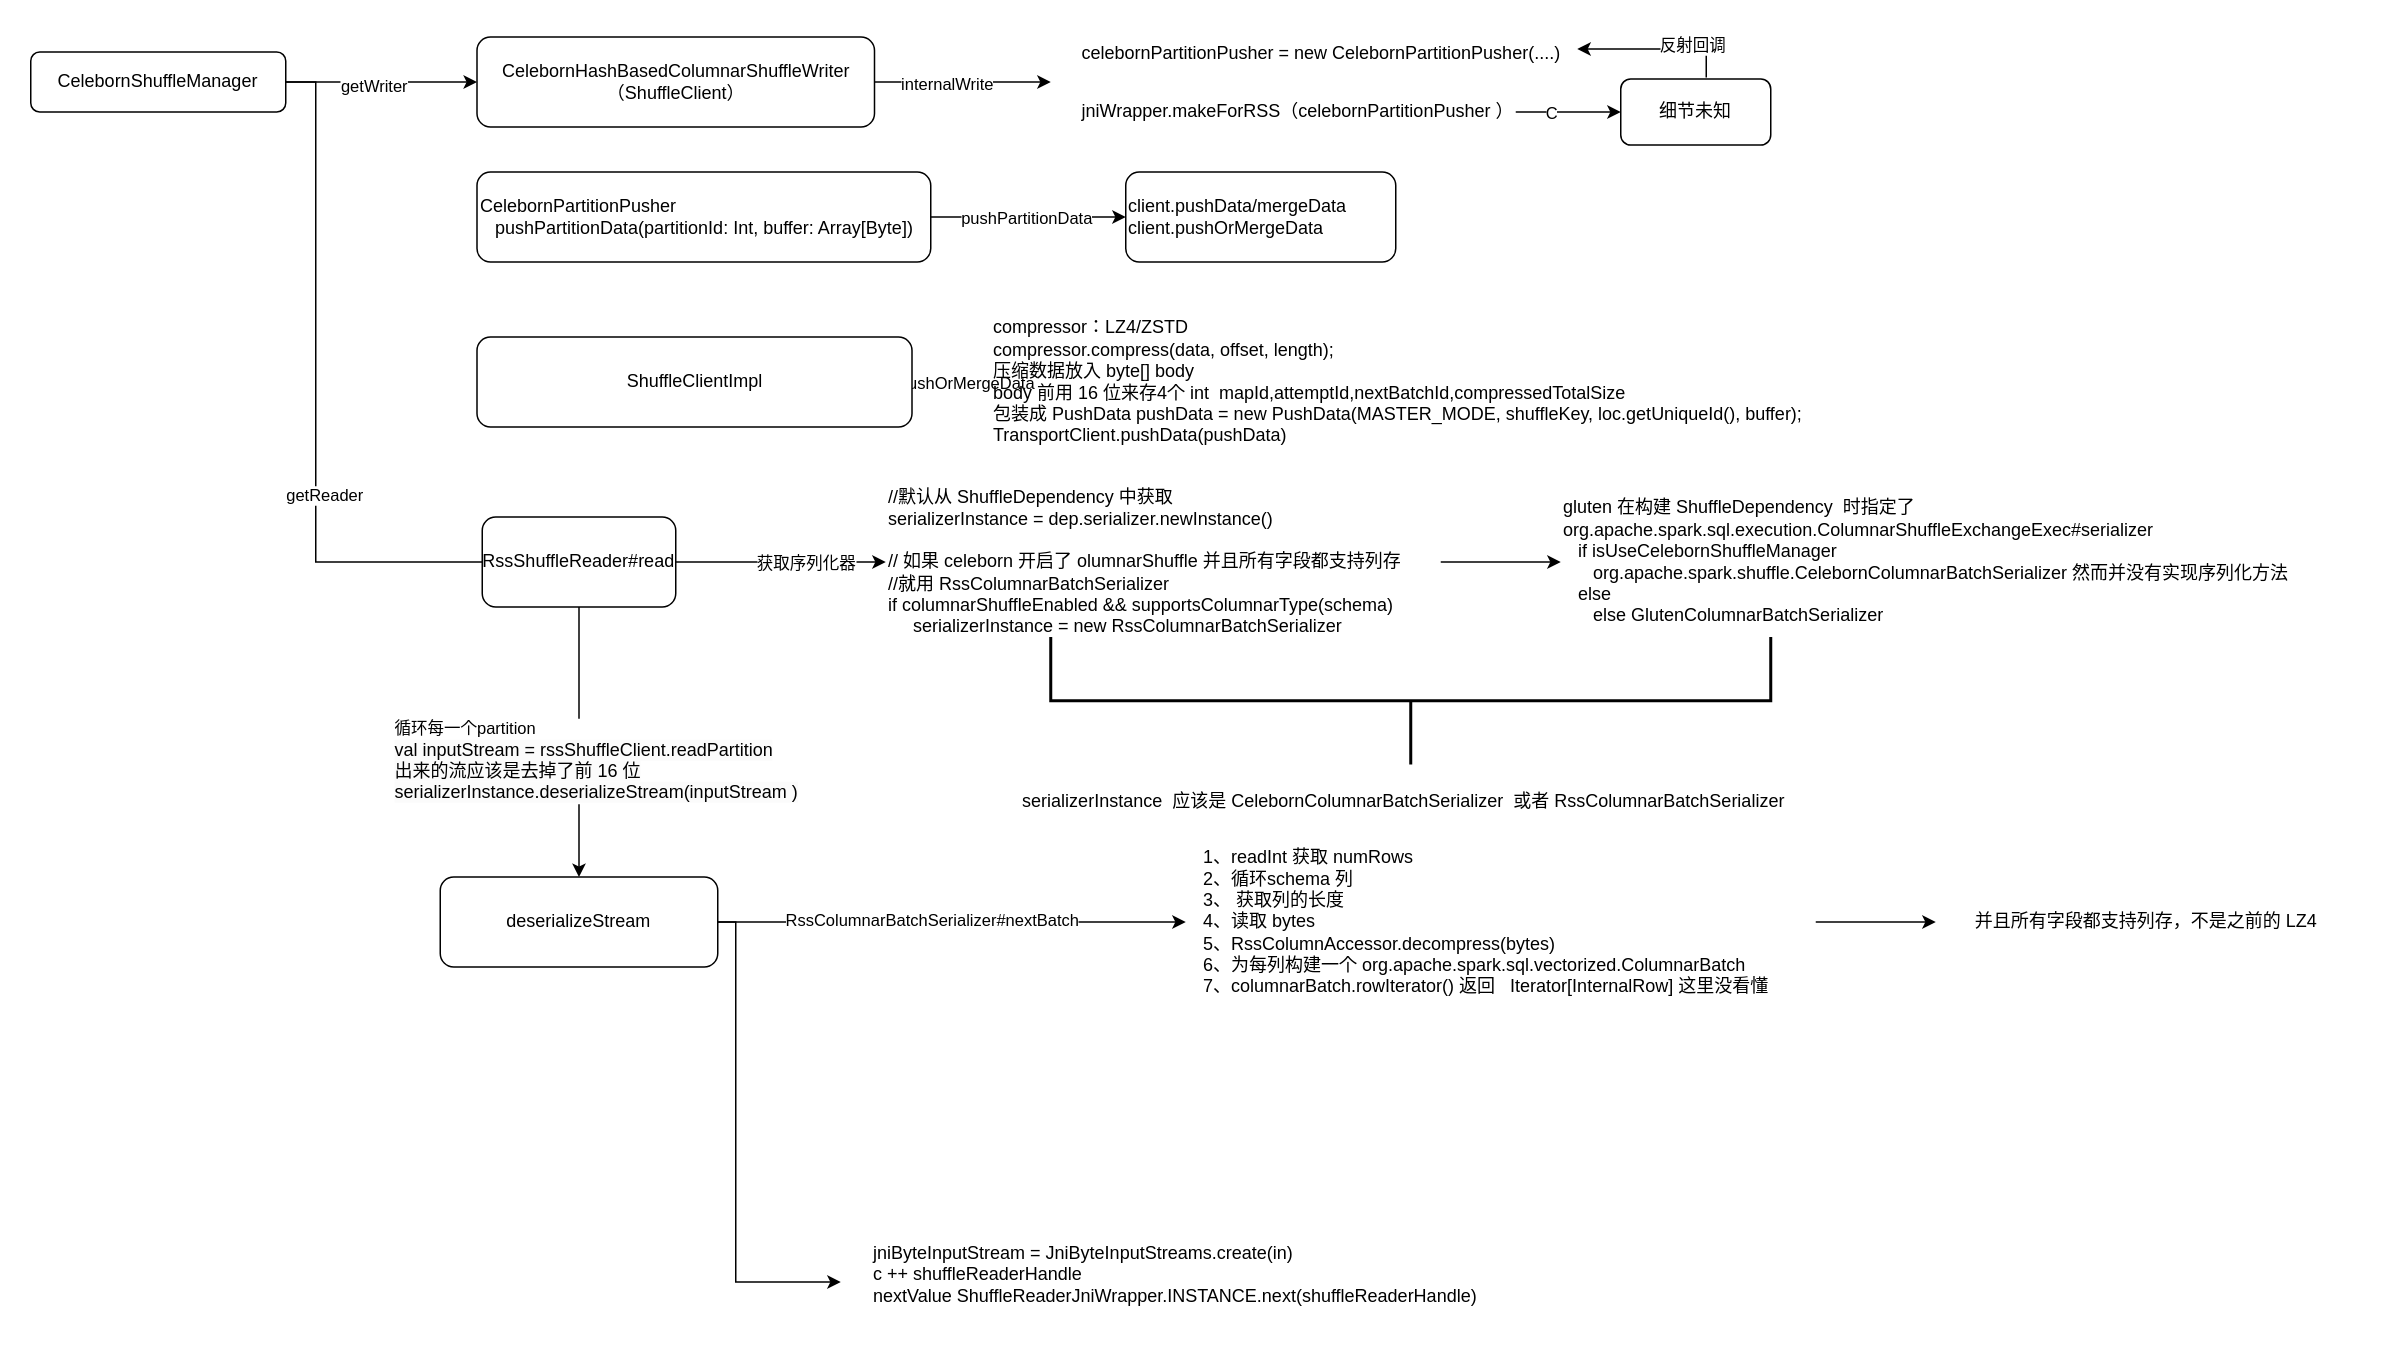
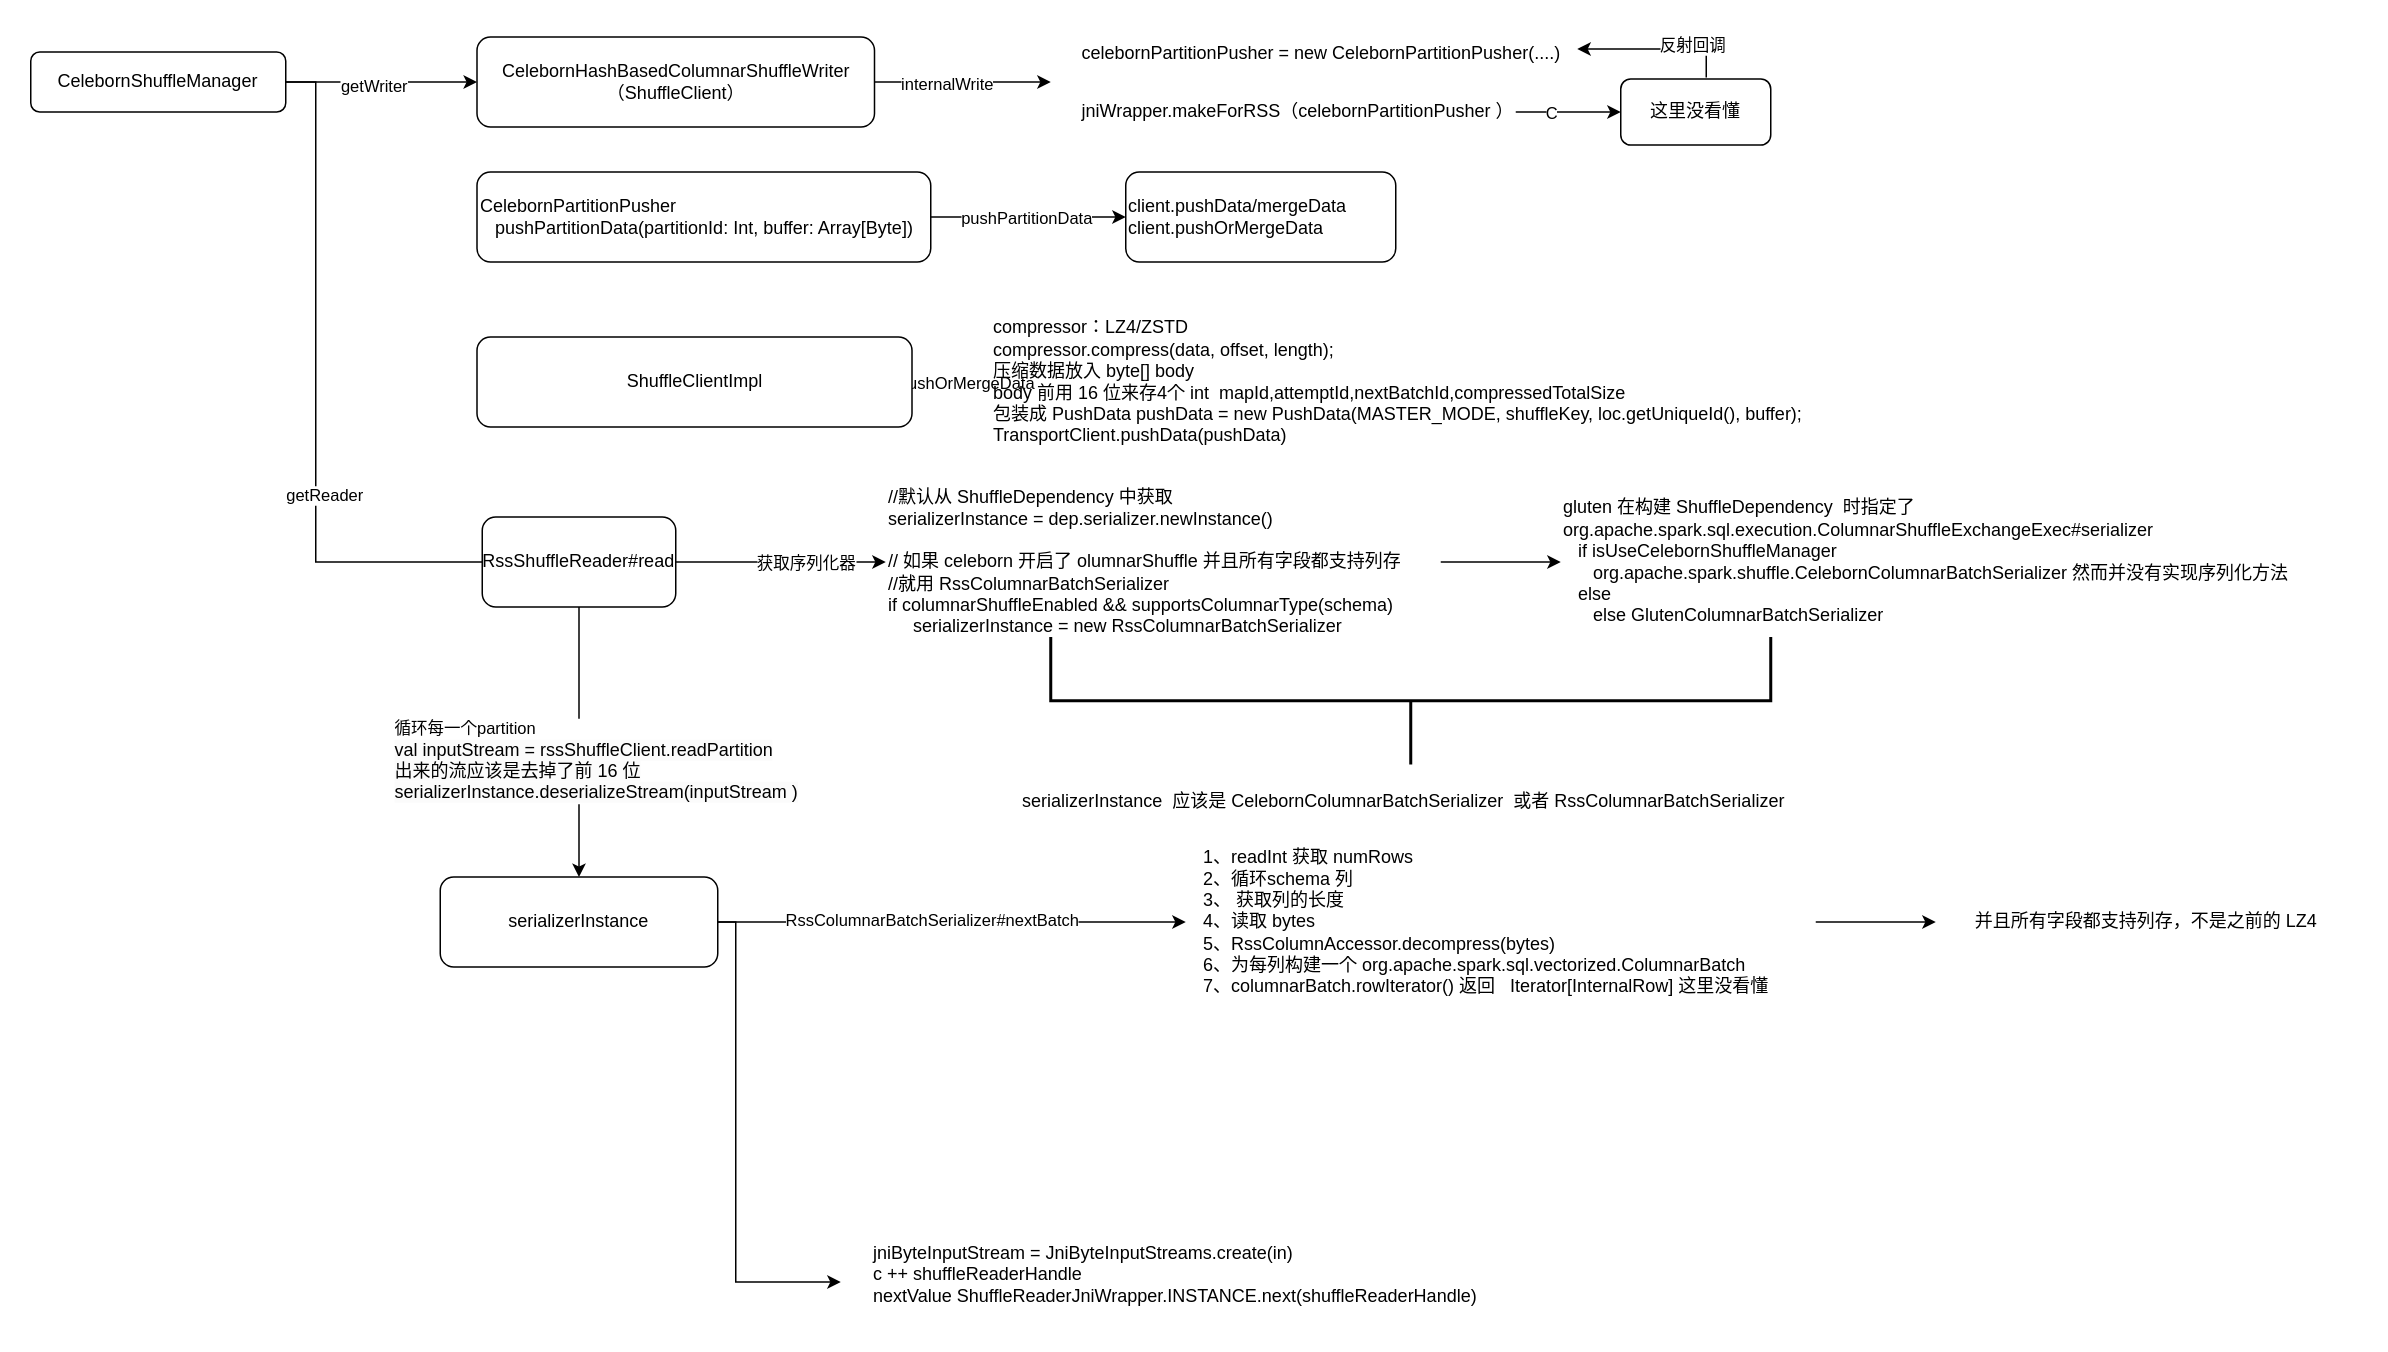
node "细节未知": label "细节未知" -> "这里没看懂"
node "deserializeStream": label "deserializeStream" -> "serializerInstance"
